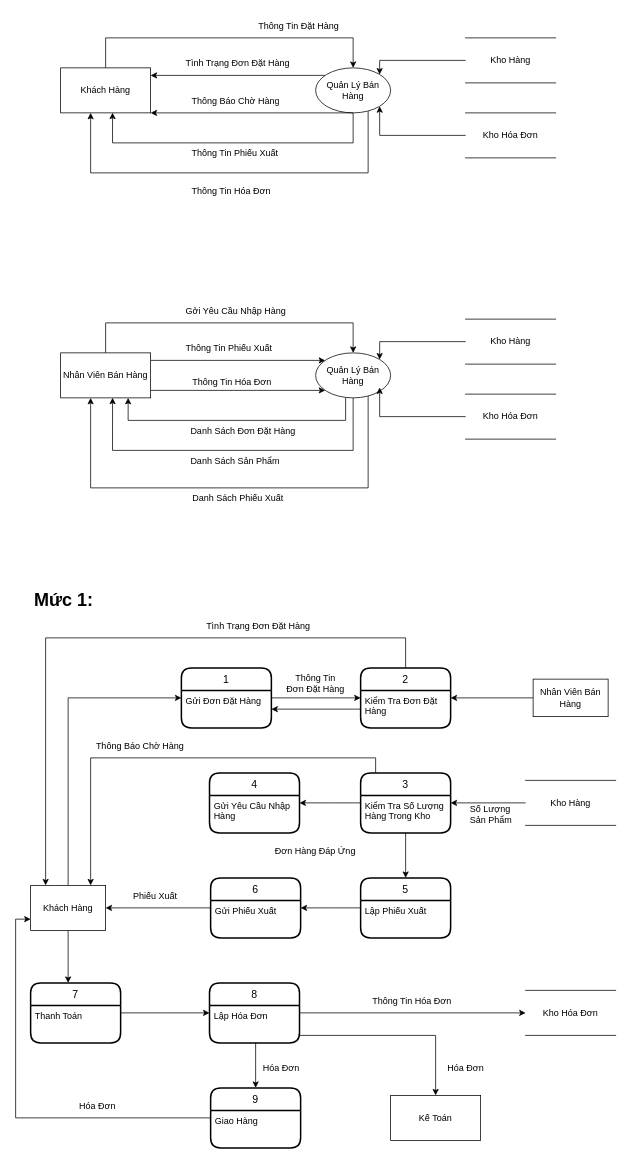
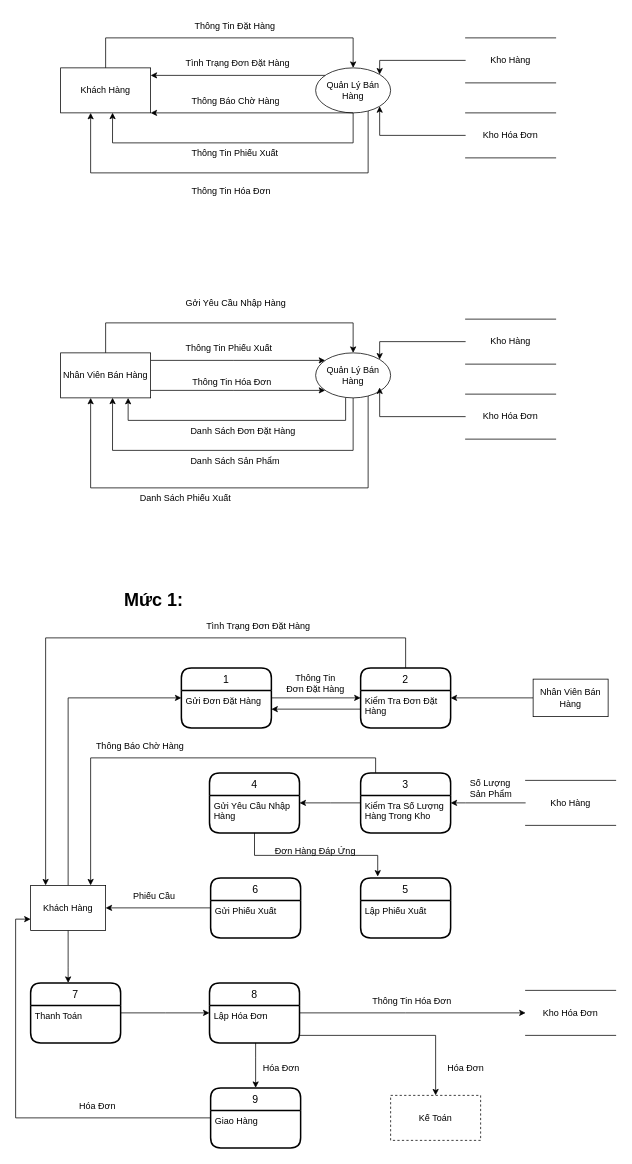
node "Thông Tin Đặt Hàng": moved (299, 27) -> (235, 27)
node "Gởi Yêu Cầu Nhập Hàng": moved (237, 308) -> (237, 300)
node "Danh Sách Phiếu Xuất": moved (241, 499) -> (188, 499)
node "Mức 1:": moved (102, 597) -> (192, 597)
node "Số Lượng Sản Phẩm": moved (492, 810) -> (492, 784)
edge "Kiểm Tra Số Lượng Hàng Trong Kho" -> "5": removed
edge "Gửi Yêu Cầu Nhập Hàng" -> "5": added
node "Phiếu Xuất": label "Phiếu Xuất" -> "Phiếu Cầu"
edge "Lập Phiếu Xuất" -> "Gửi Phiếu Xuất": removed
node "Kế Toán": style solid -> dashed
